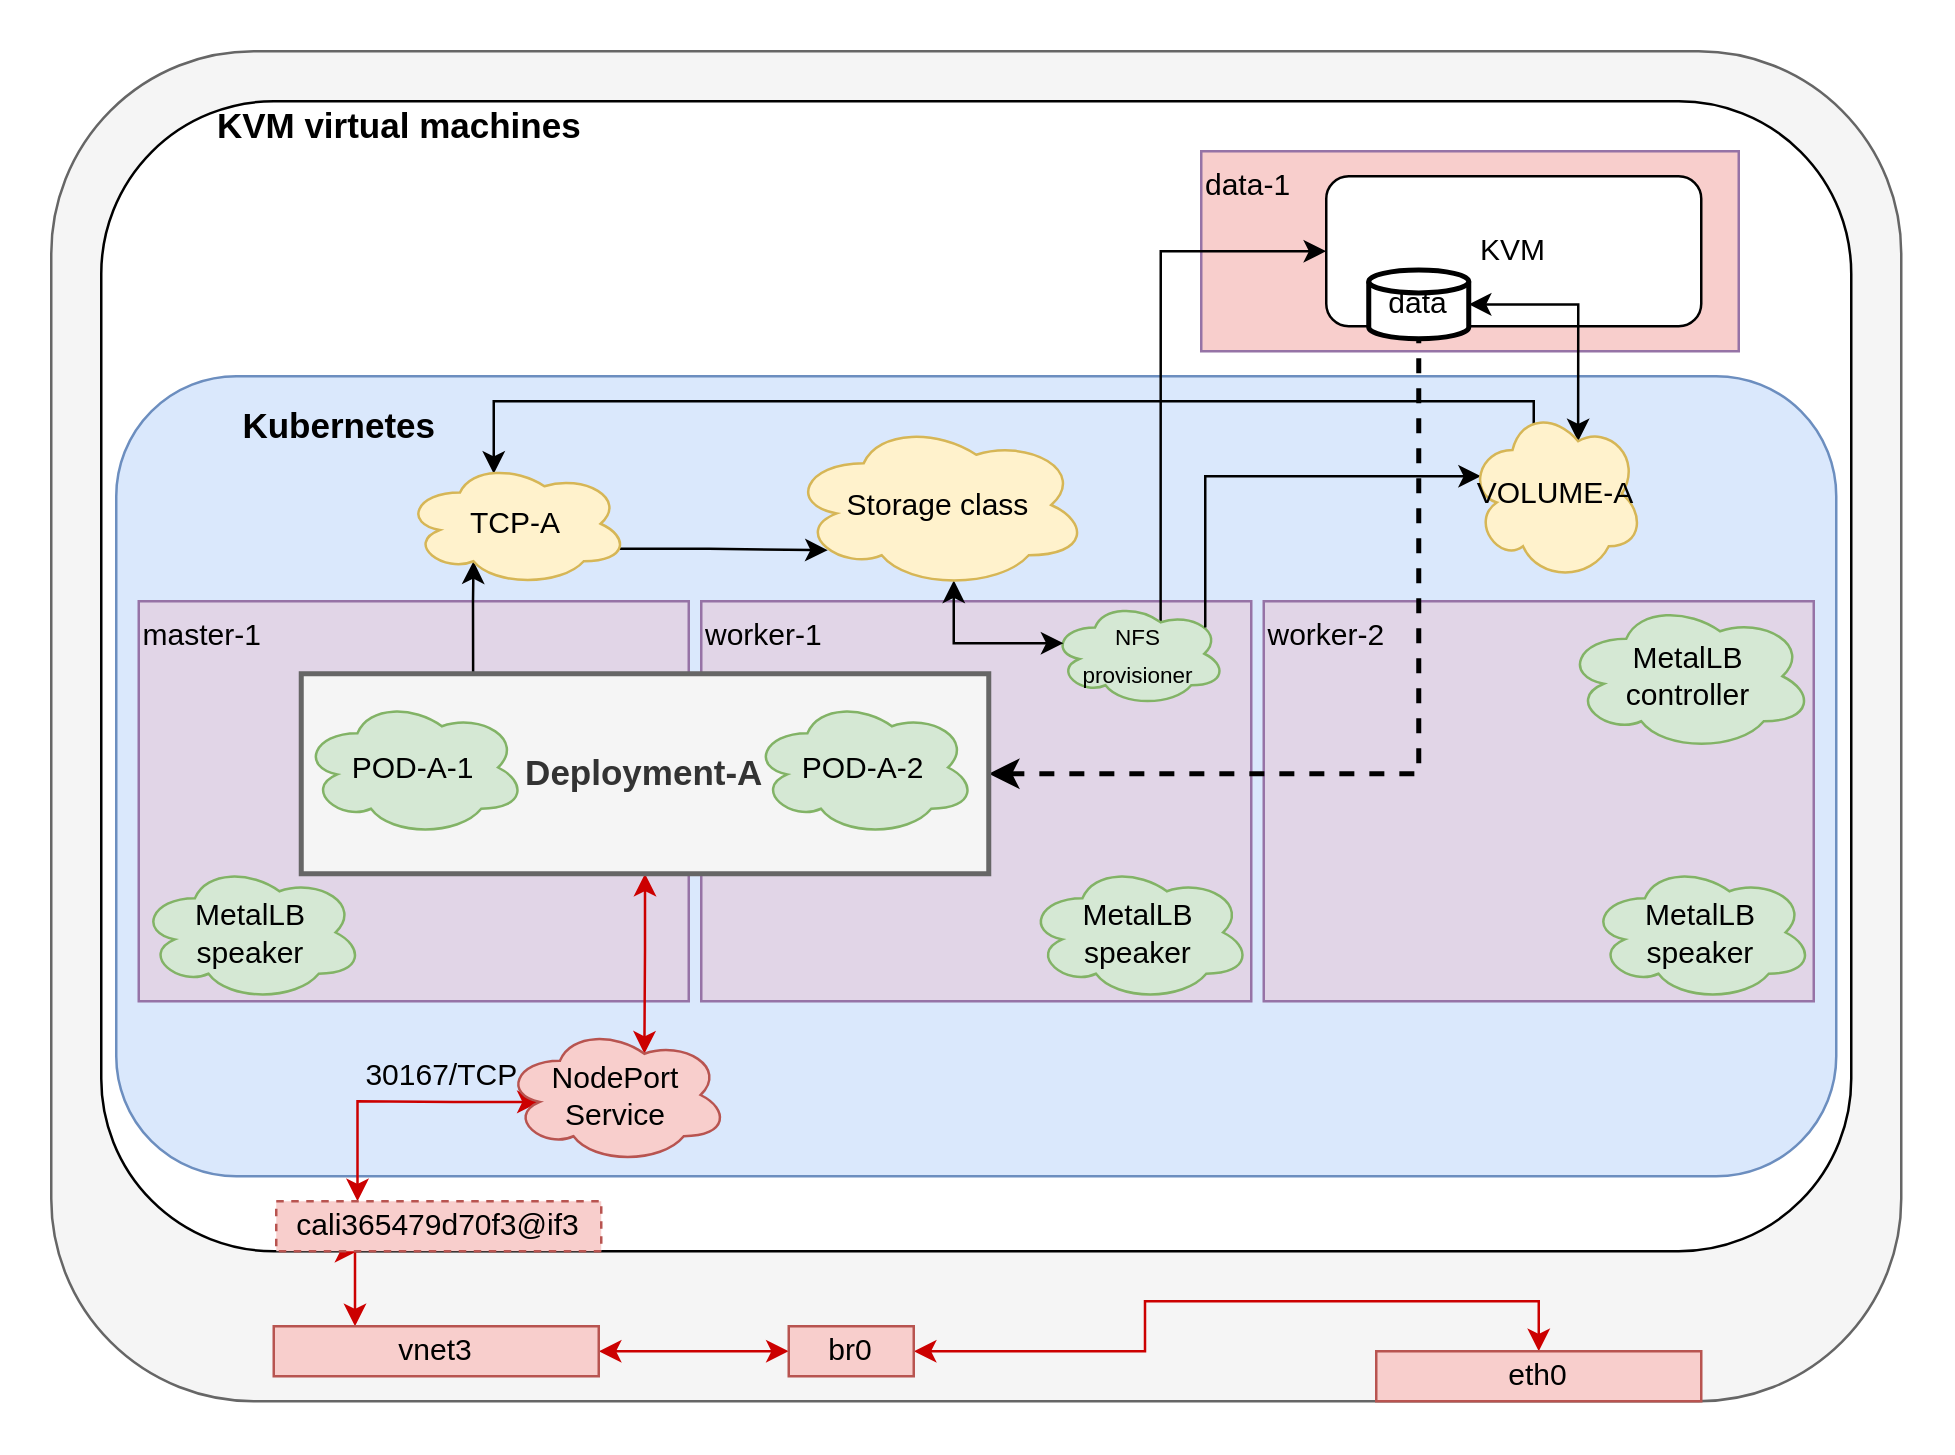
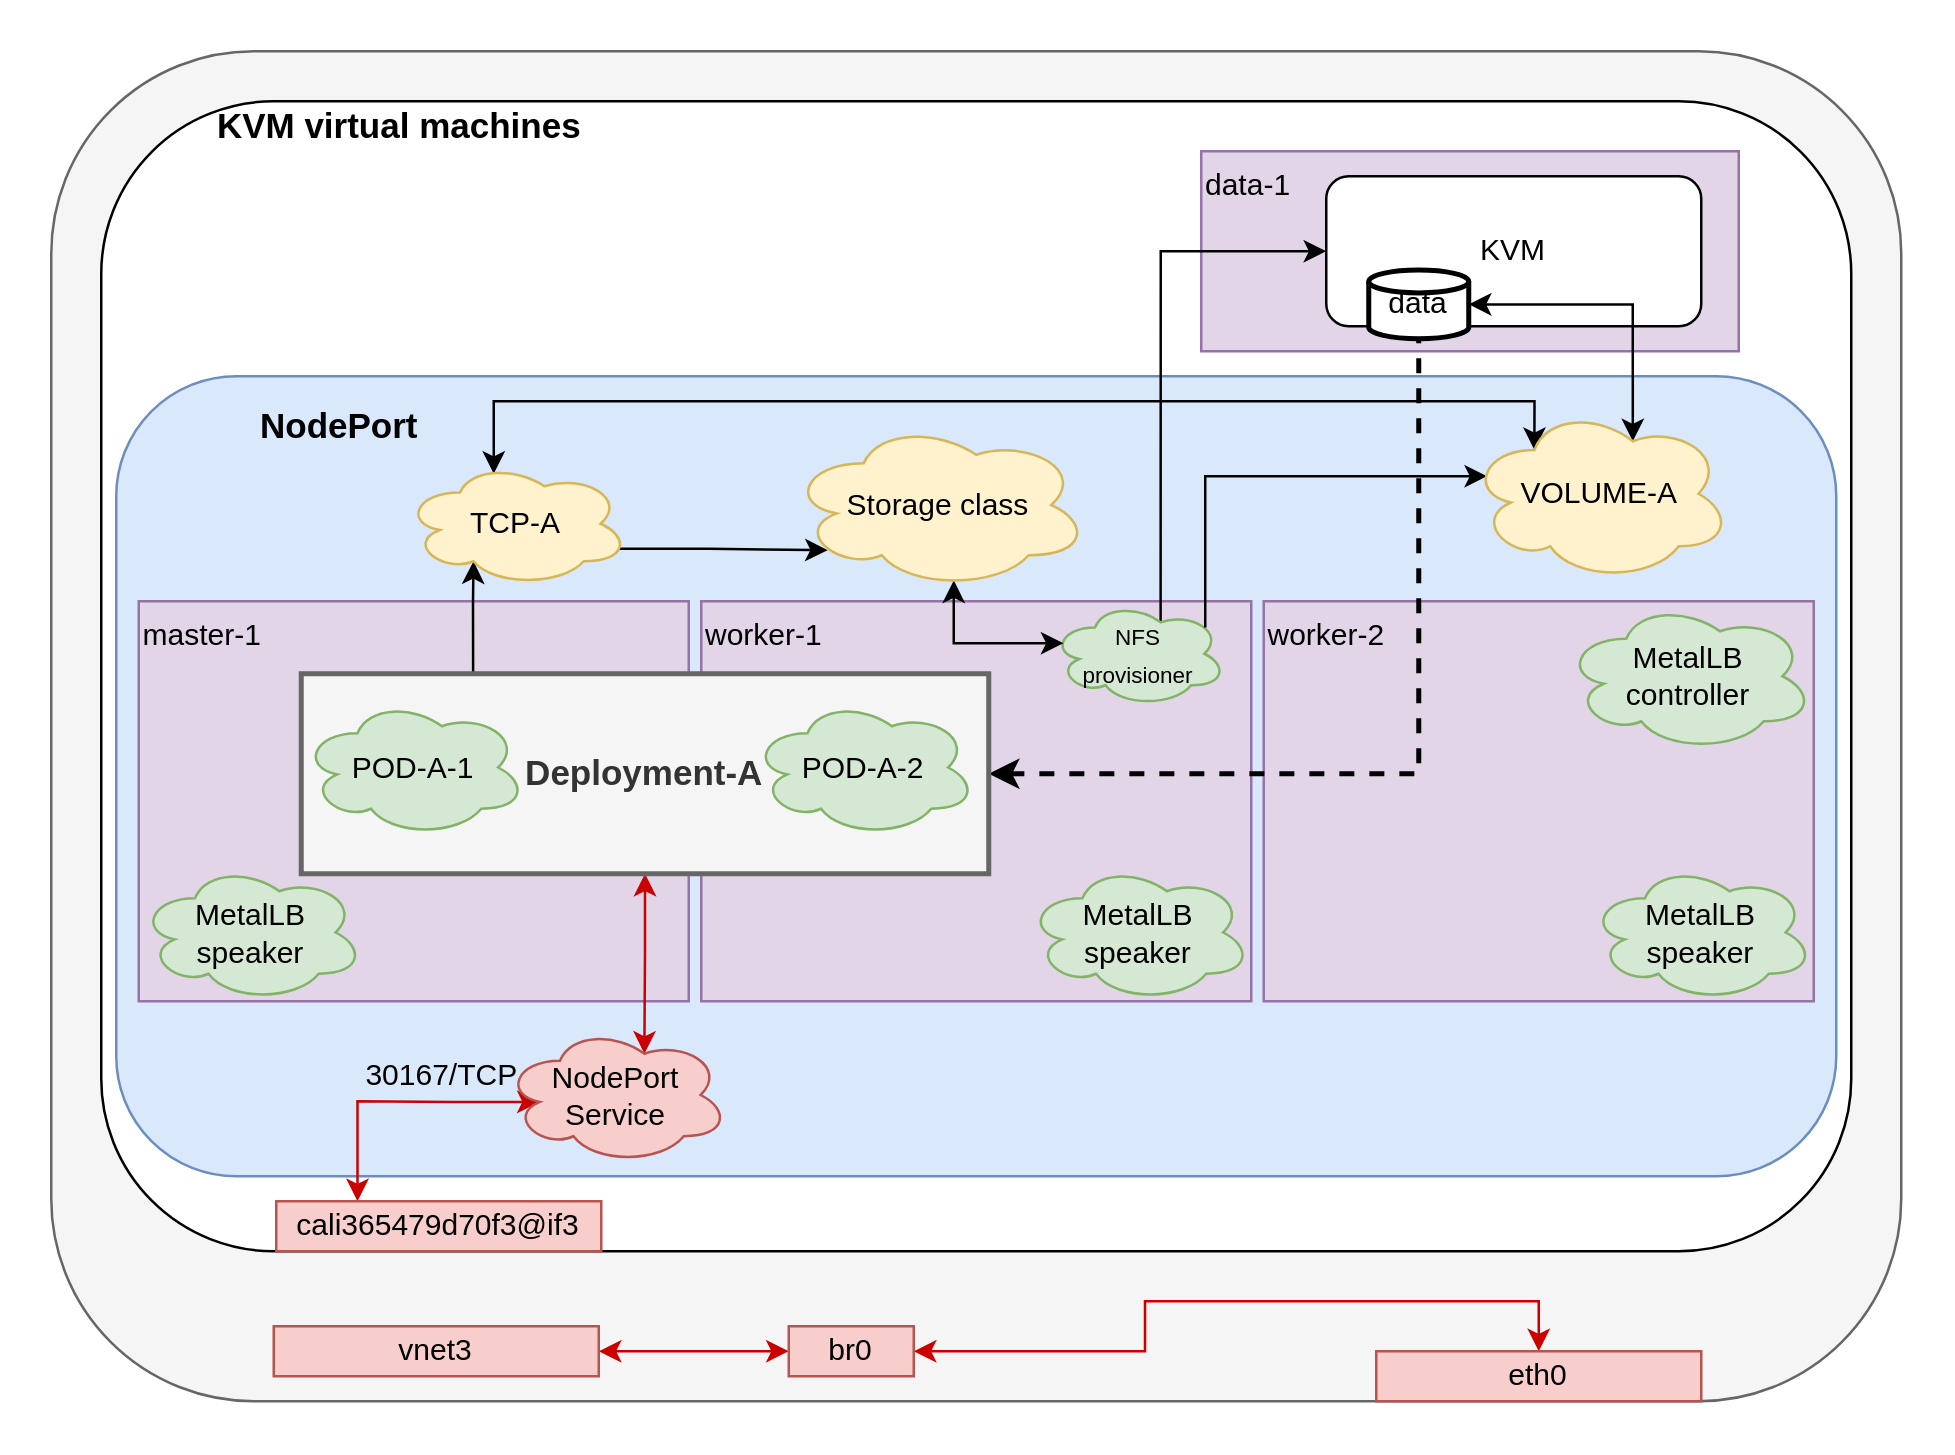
node "data-1": fillcolor #f8cecc -> #e1d5e7
node "Kubernetes": label "Kubernetes" -> "NodePort"
node "VOLUME-A": size 175x175 -> 263x175
node "cali365479d70f3@if3": style dashed -> solid
edge "cali365479d70f3@if3" -- "vnet3": removed
